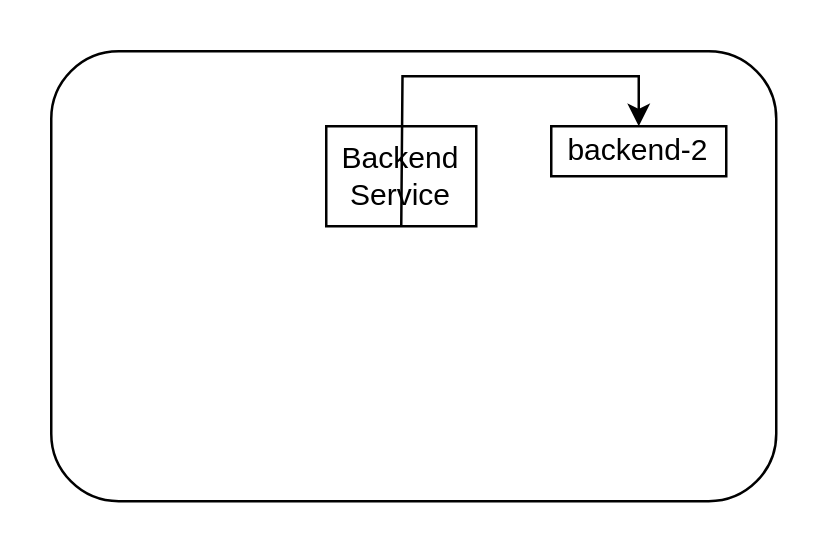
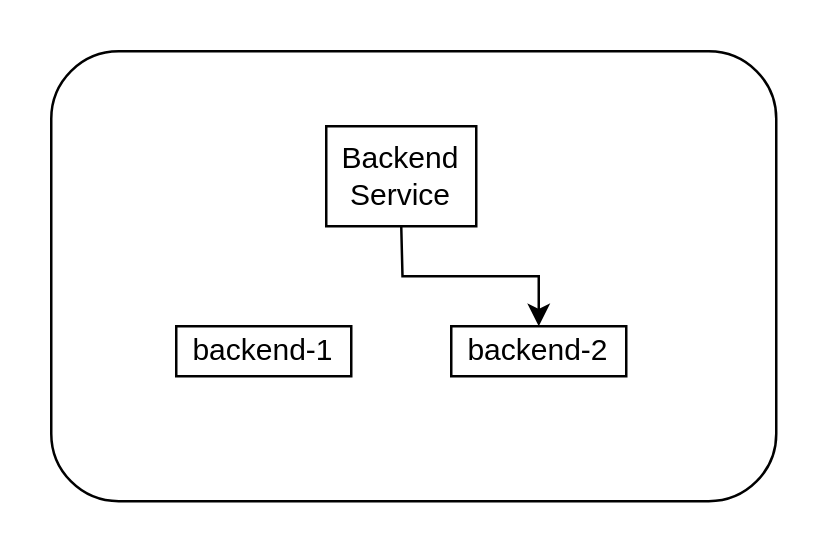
node "backend-2": moved (639, 151) -> (539, 351)
node "backend-1": added
